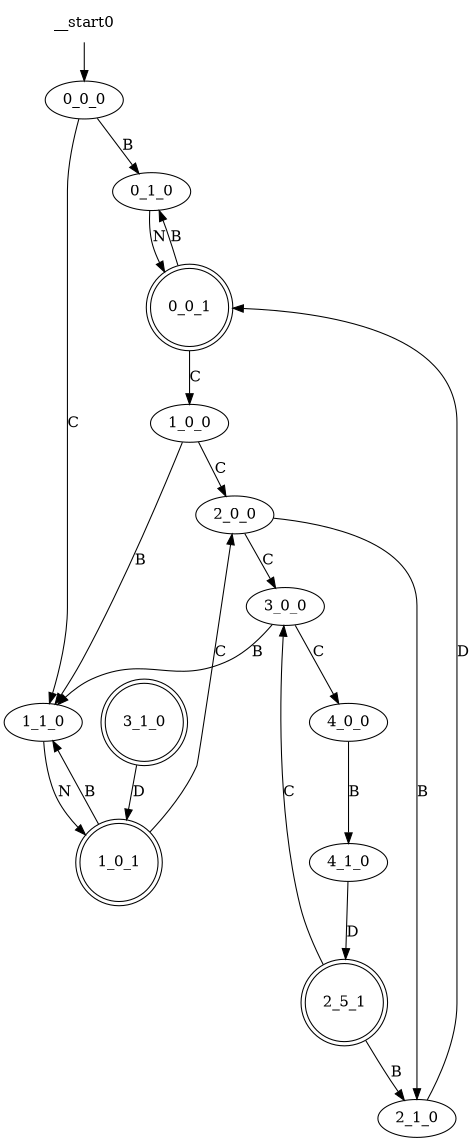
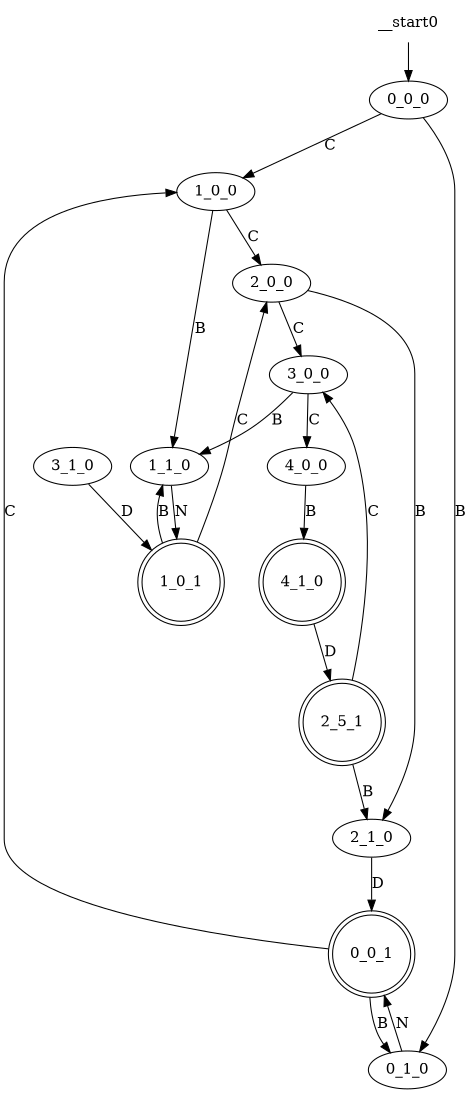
edge "0_0_0" -> "1_1_0": now "0_0_0" -> "1_0_0"
node "3_1_0": shape doublecircle -> ellipse
node "4_1_0": shape ellipse -> doublecircle
